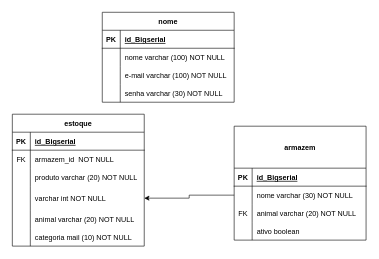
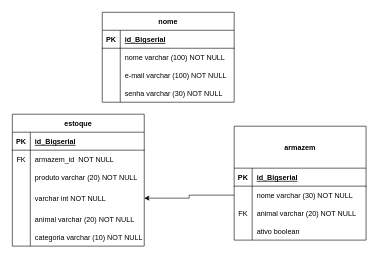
node "categoria mail (10) NOT NULL": label "categoria mail (10) NOT NULL" -> "categoria varchar (10) NOT NULL"
